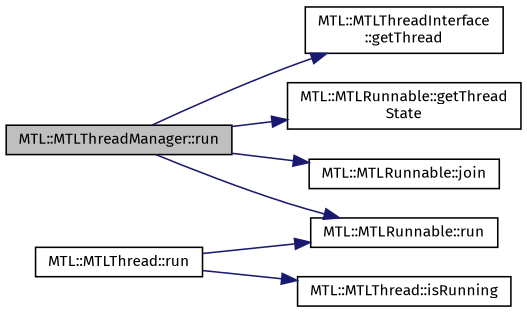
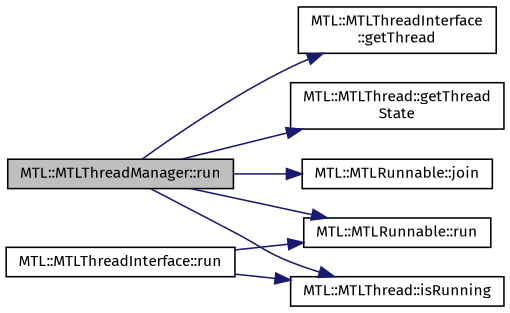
node "MTL::MTLRunnable::getThread State": label "MTL::MTLRunnable::getThread State" -> "MTL::MTLThread::getThread State"
edge "MTL::MTLThreadManager::run" -> "MTL::MTLThread::isRunning": added
node "MTL::MTLThread::run": label "MTL::MTLThread::run" -> "MTL::MTLThreadInterface::run"
